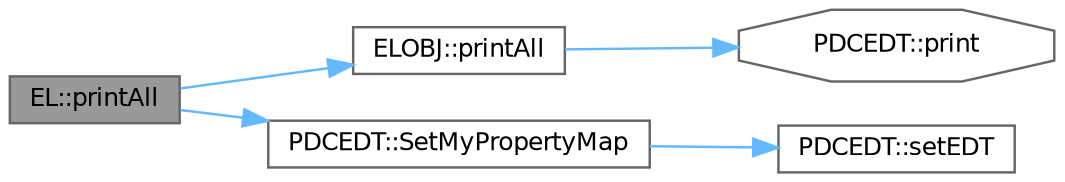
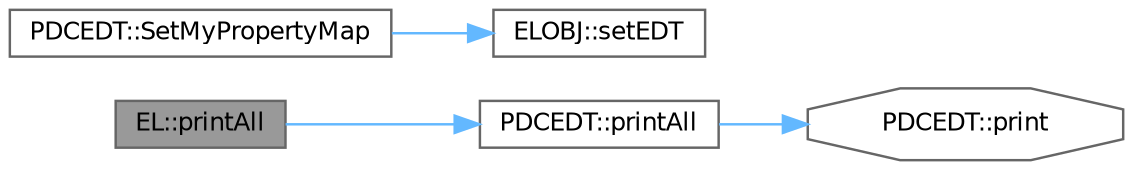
node "ELOBJ::printAll": label "ELOBJ::printAll" -> "PDCEDT::printAll"
edge "EL::printAll" -> "PDCEDT::SetMyPropertyMap": removed
node "PDCEDT::setEDT": label "PDCEDT::setEDT" -> "ELOBJ::setEDT"
